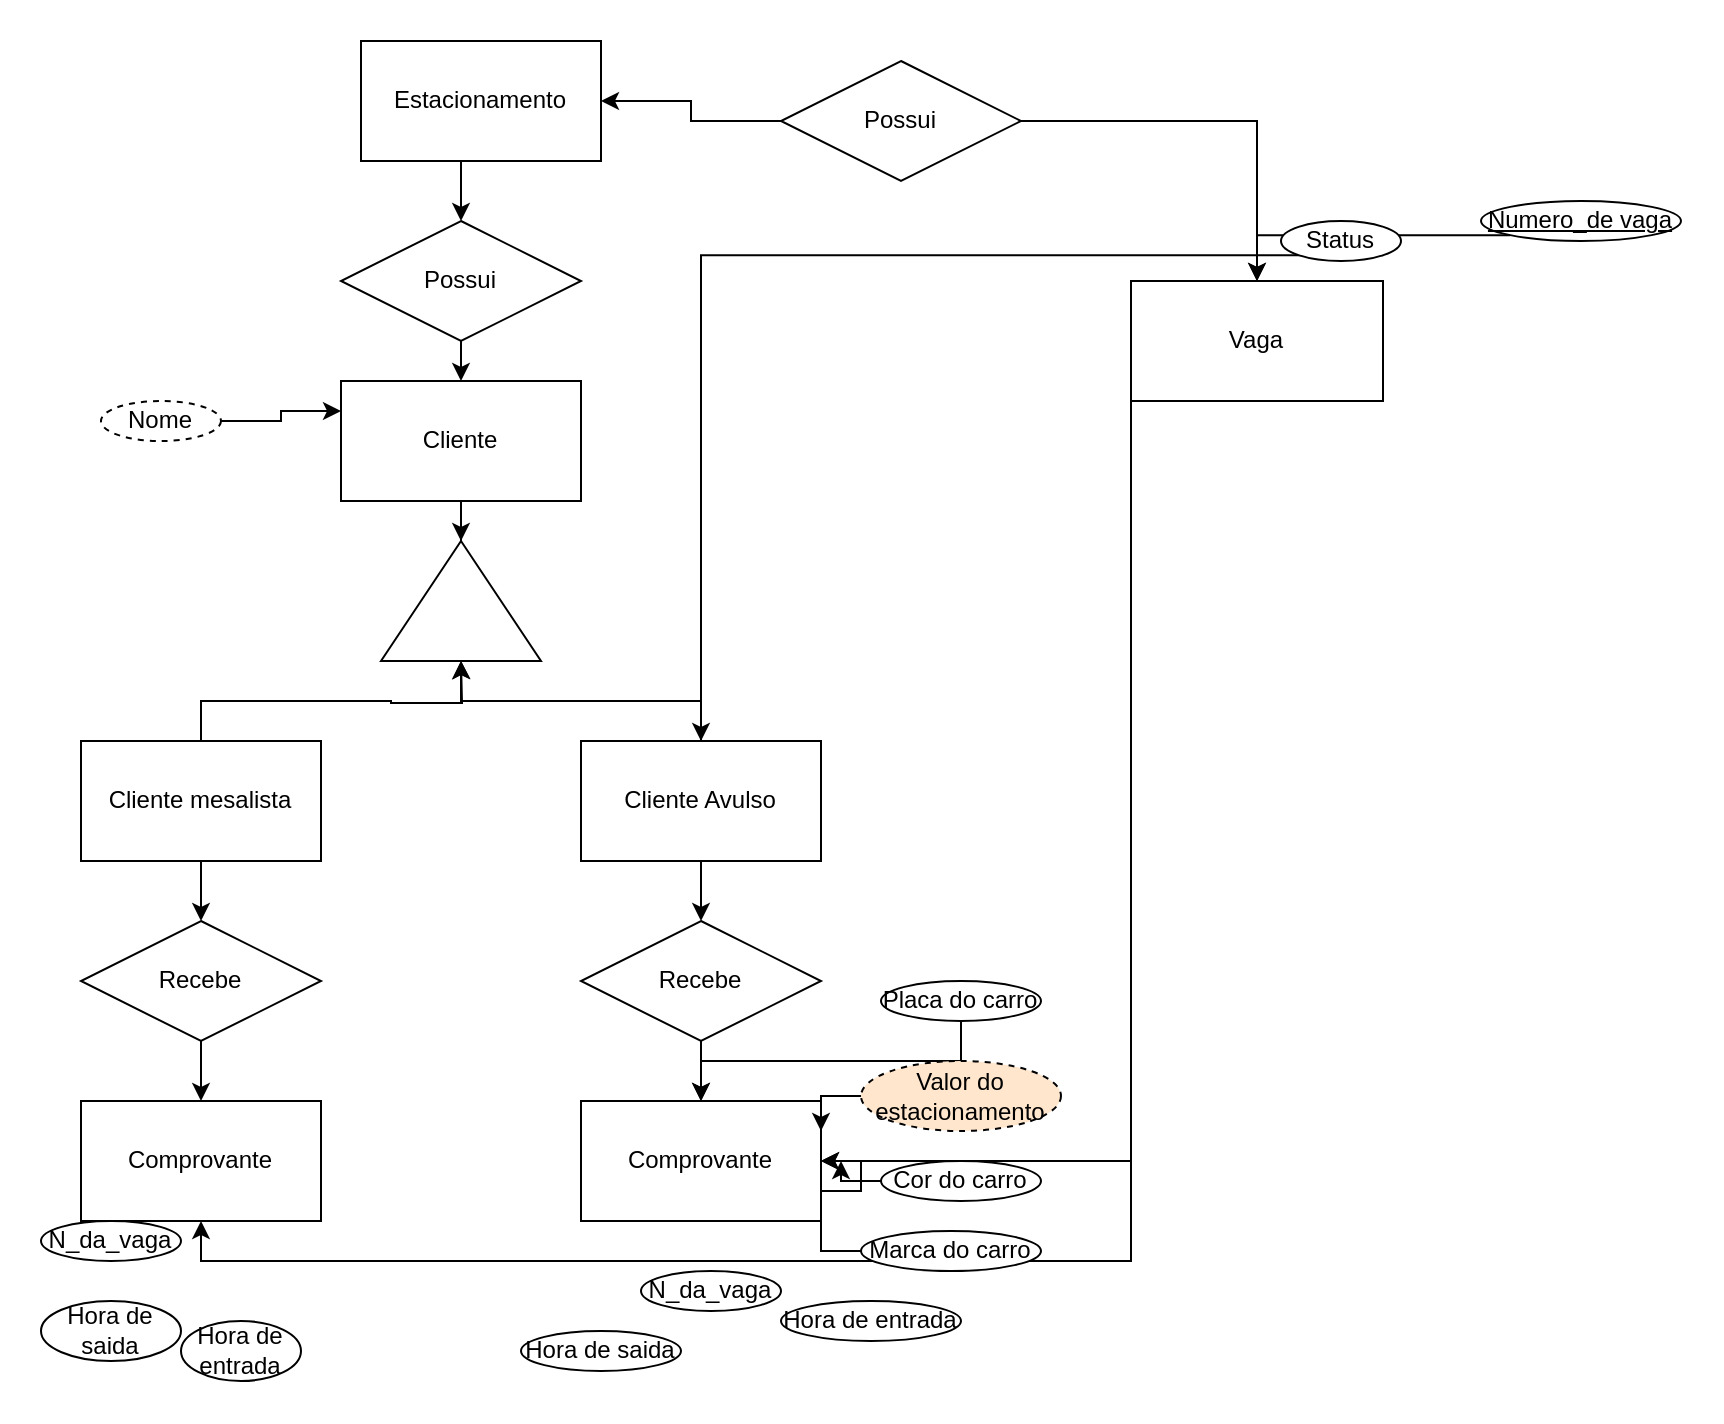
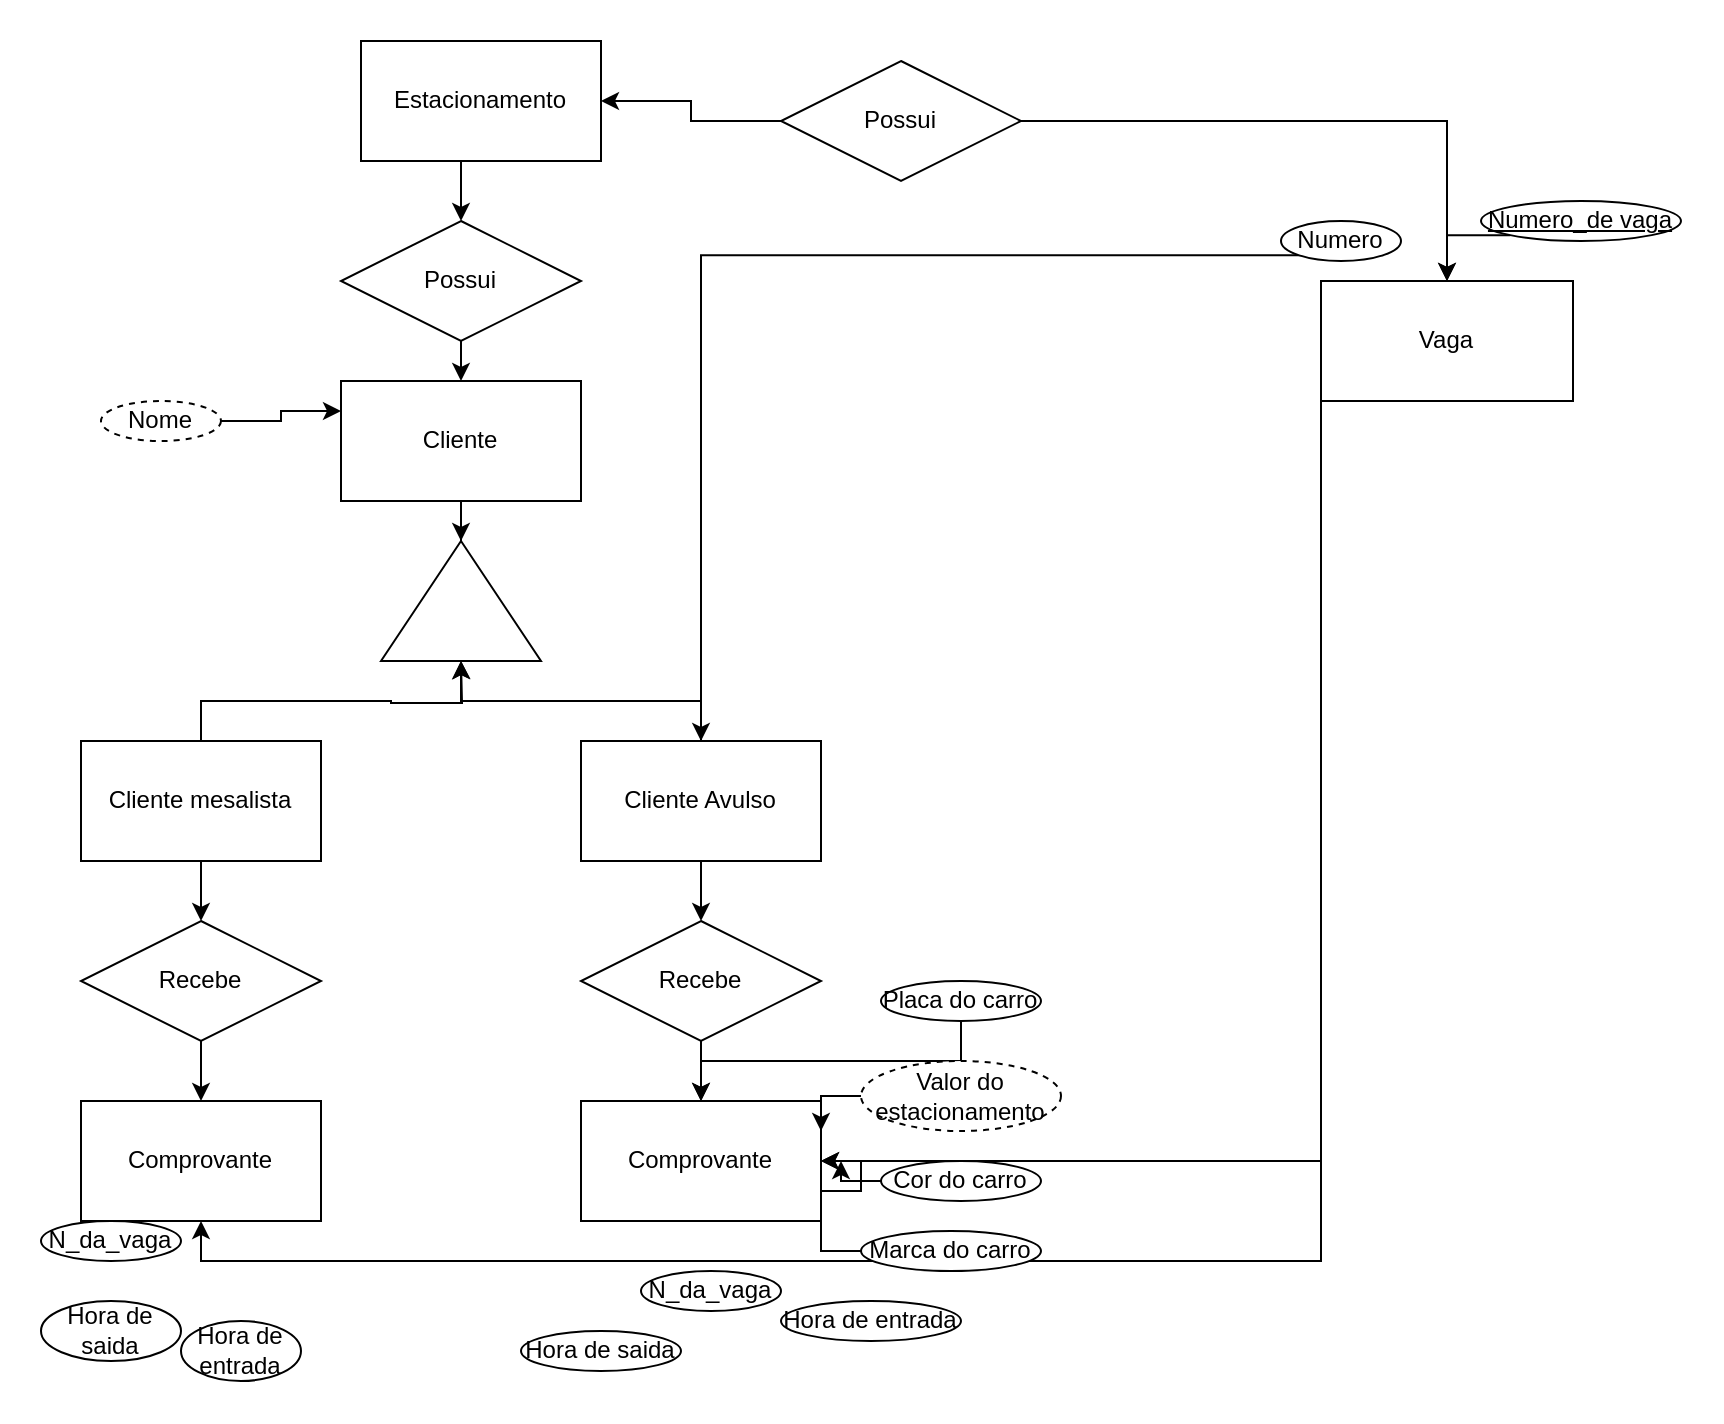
node "Status": label "Status" -> "Numero"
node "Vaga": moved (1257, 341) -> (1447, 341)
node "Valor do estacionamento": fillcolor #ffe6cc -> #ffffff
